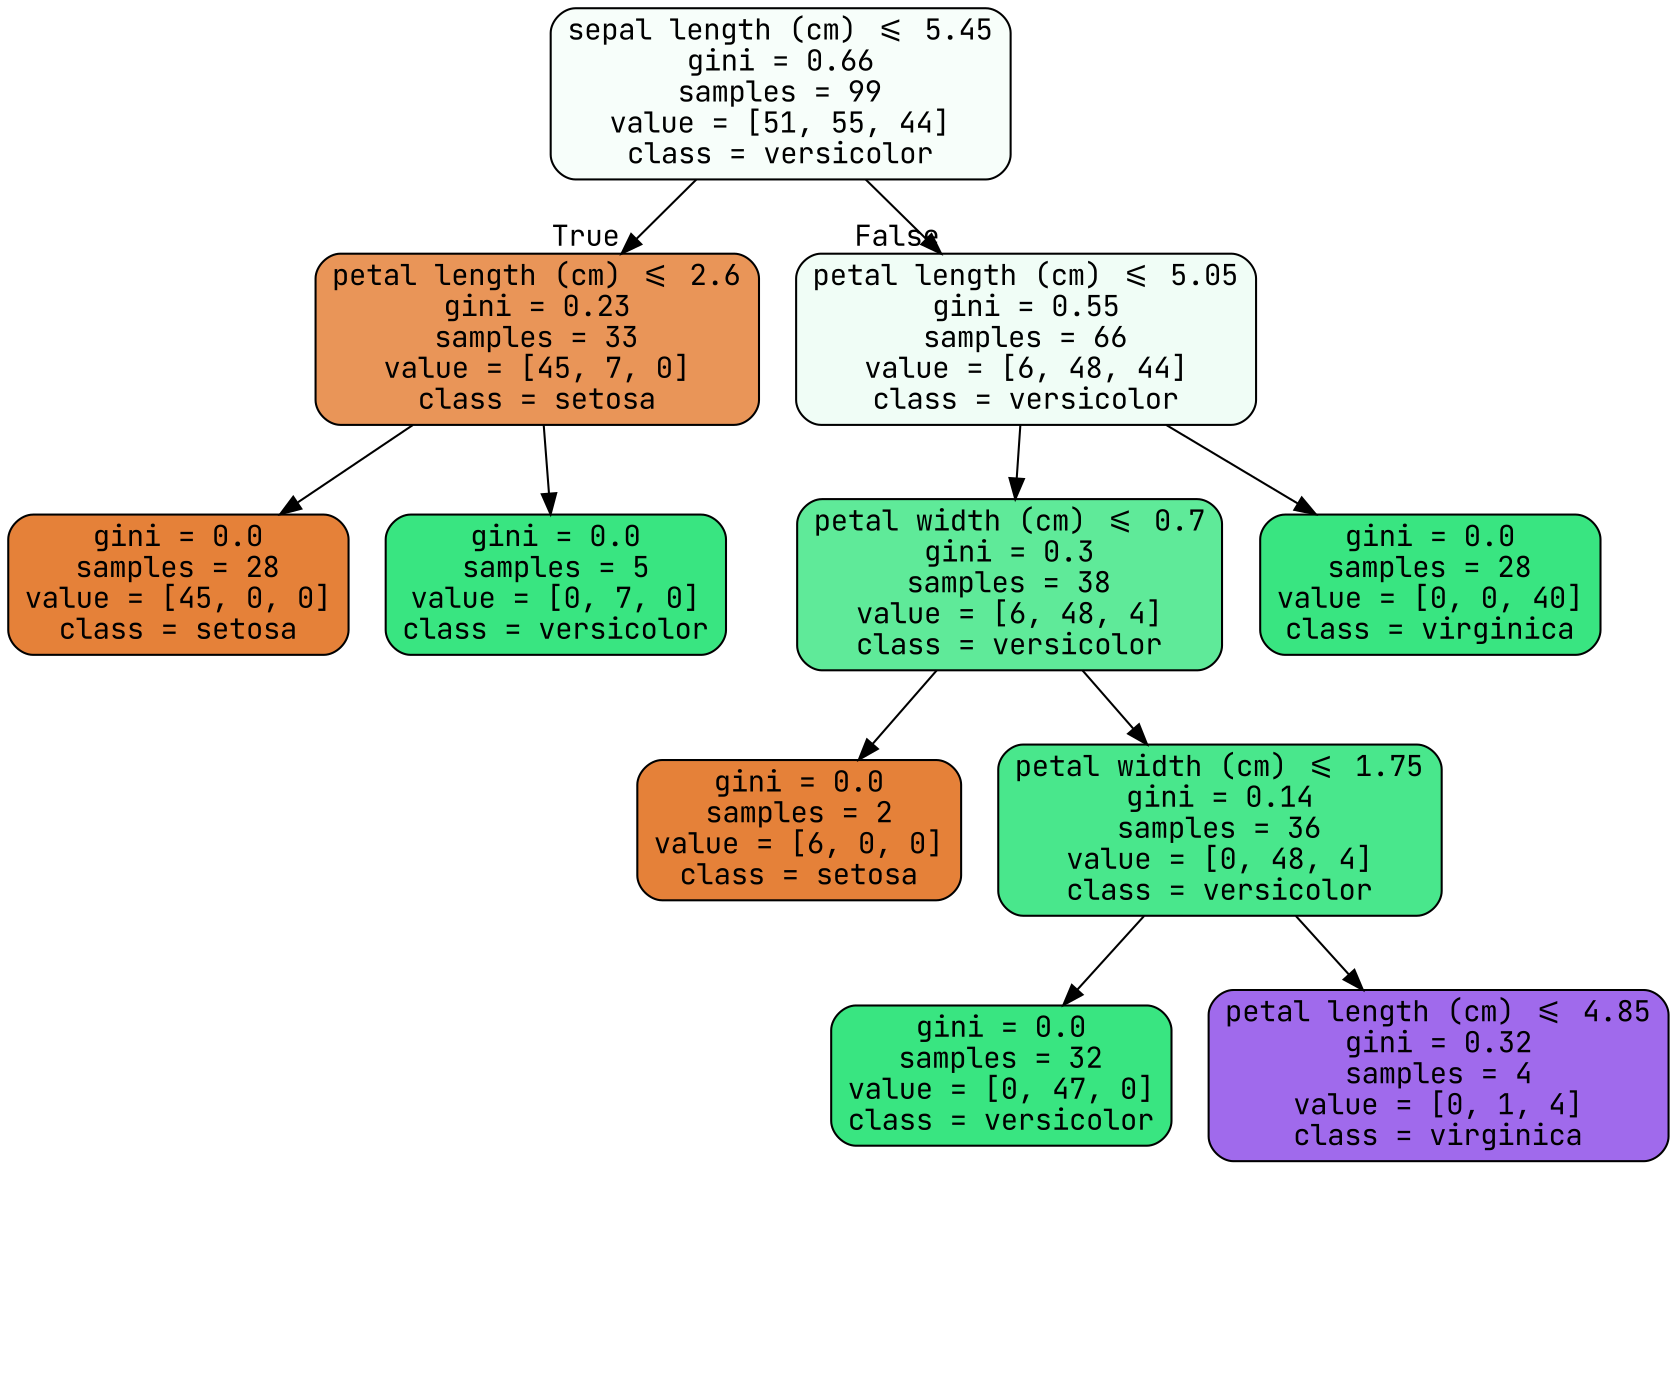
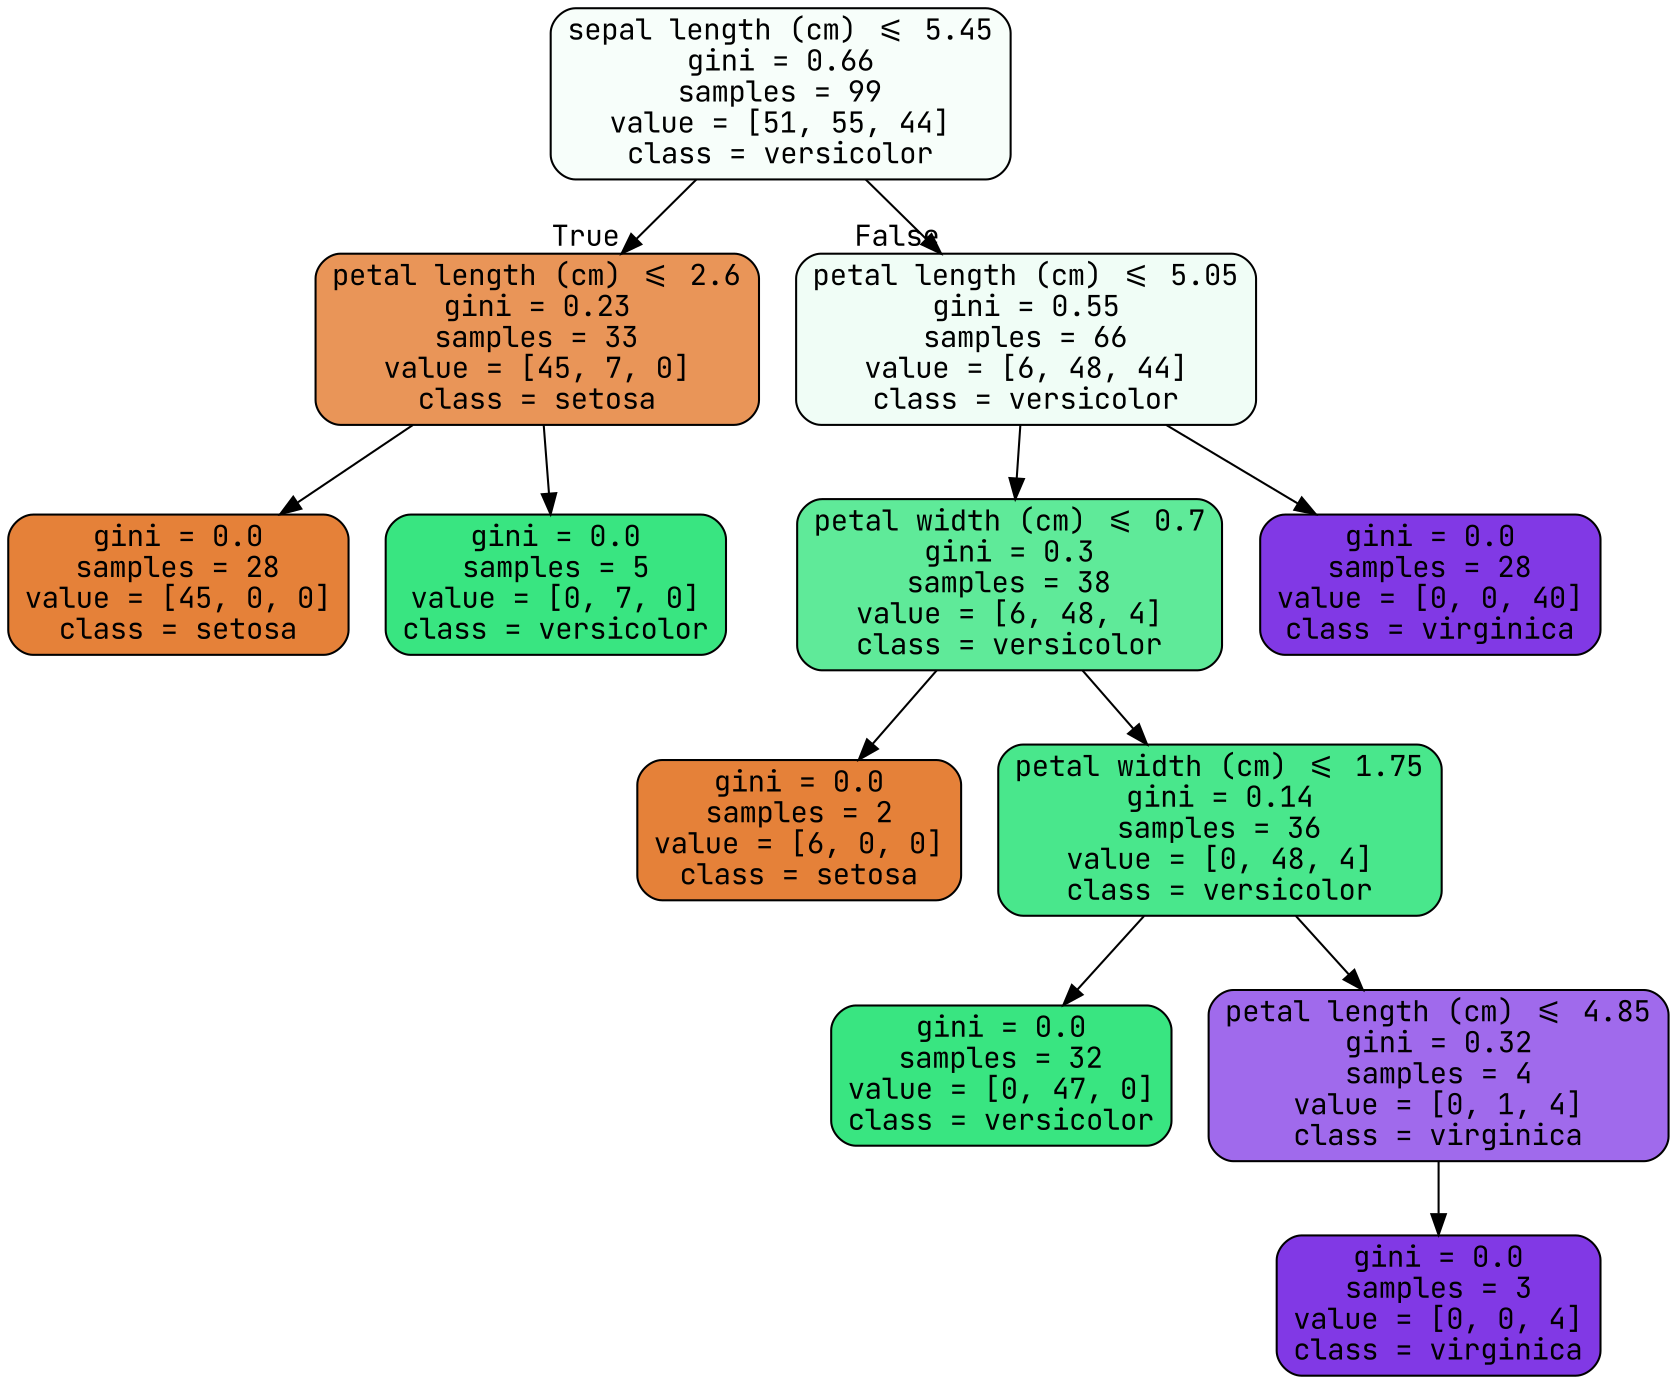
node "gini = 0.0 samples = 28 value = [0, 0, 40] class = virginica": fillcolor #39e581 -> #8139e5
node "gini = 0.0 samples = 3 value = [0, 0, 4] class = virginica": added
